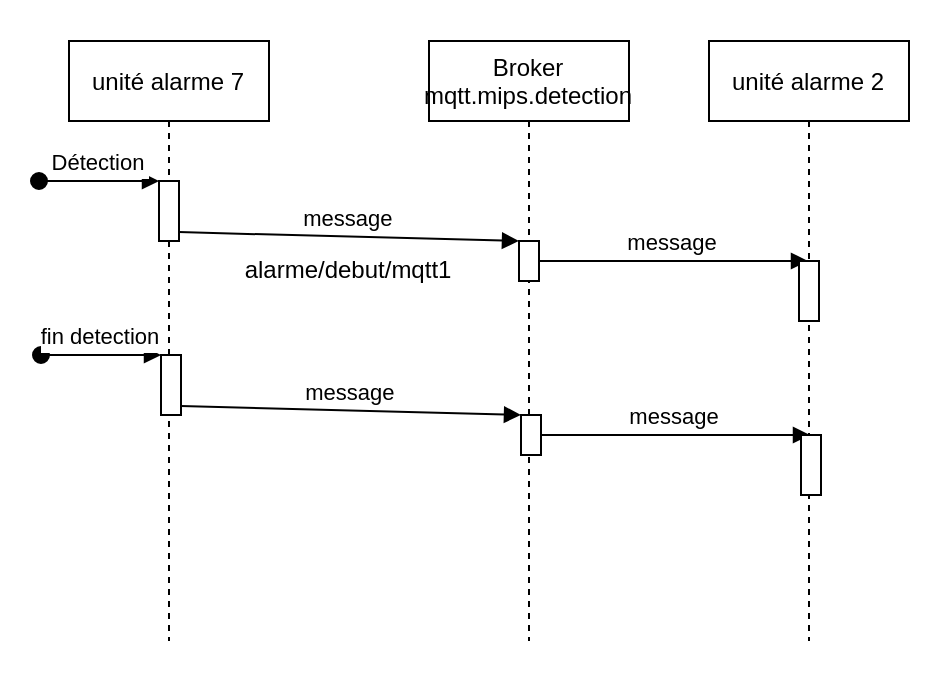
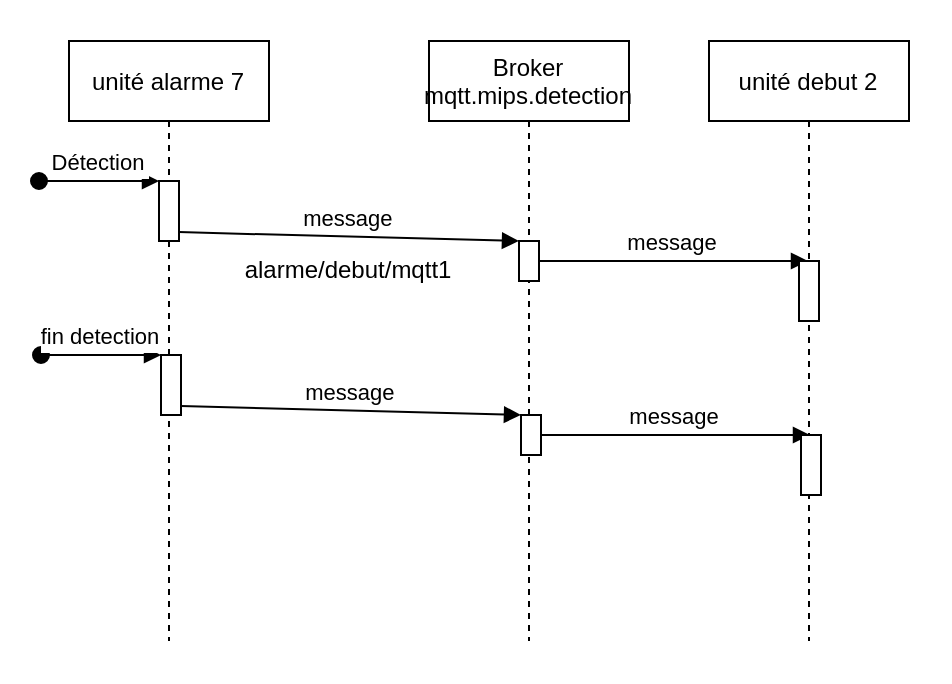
node "unité alarme 2": label "unité alarme 2" -> "unité debut 2"
